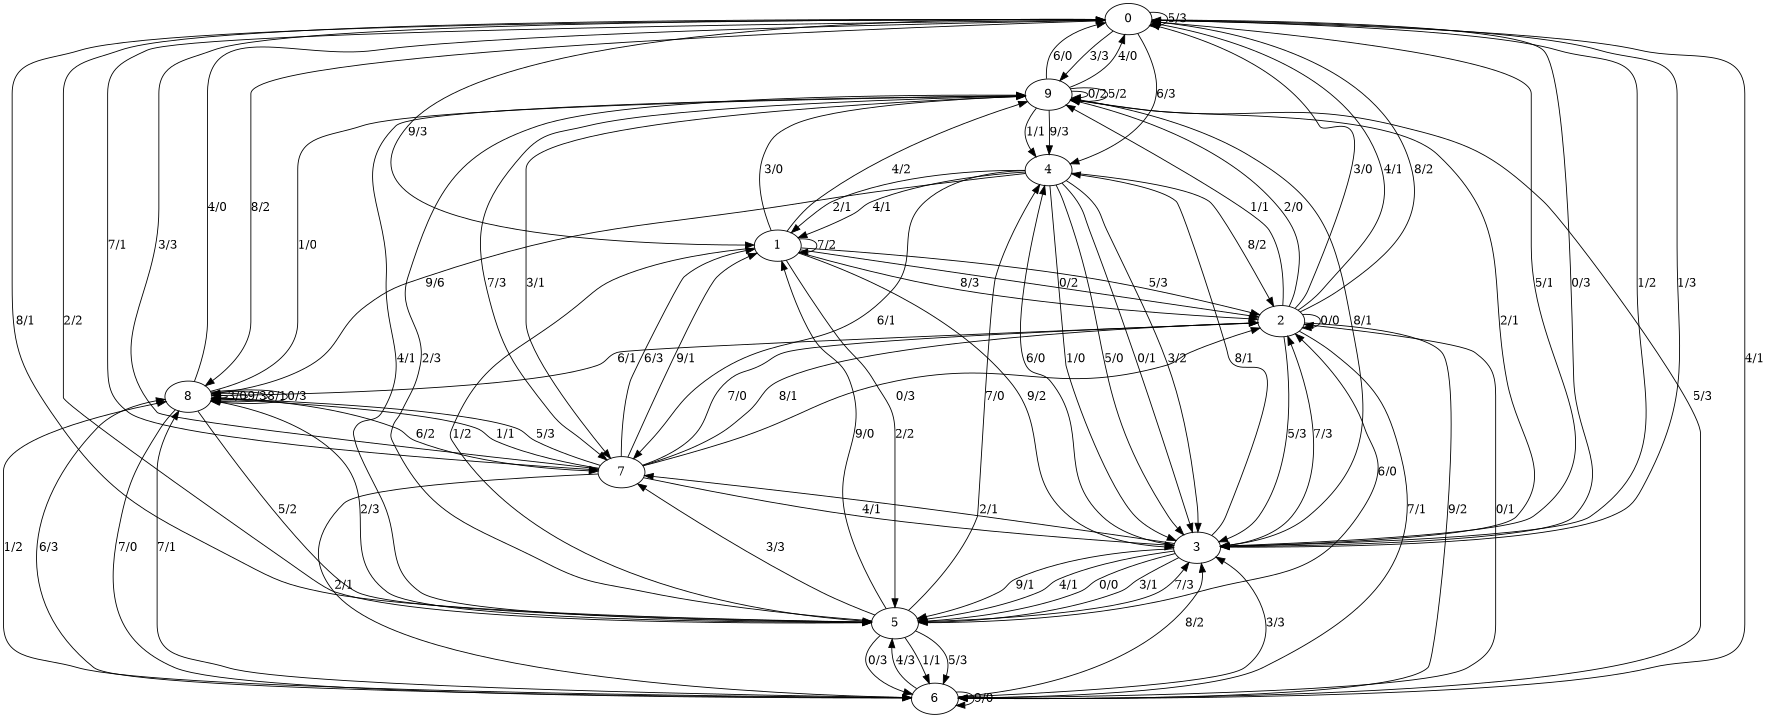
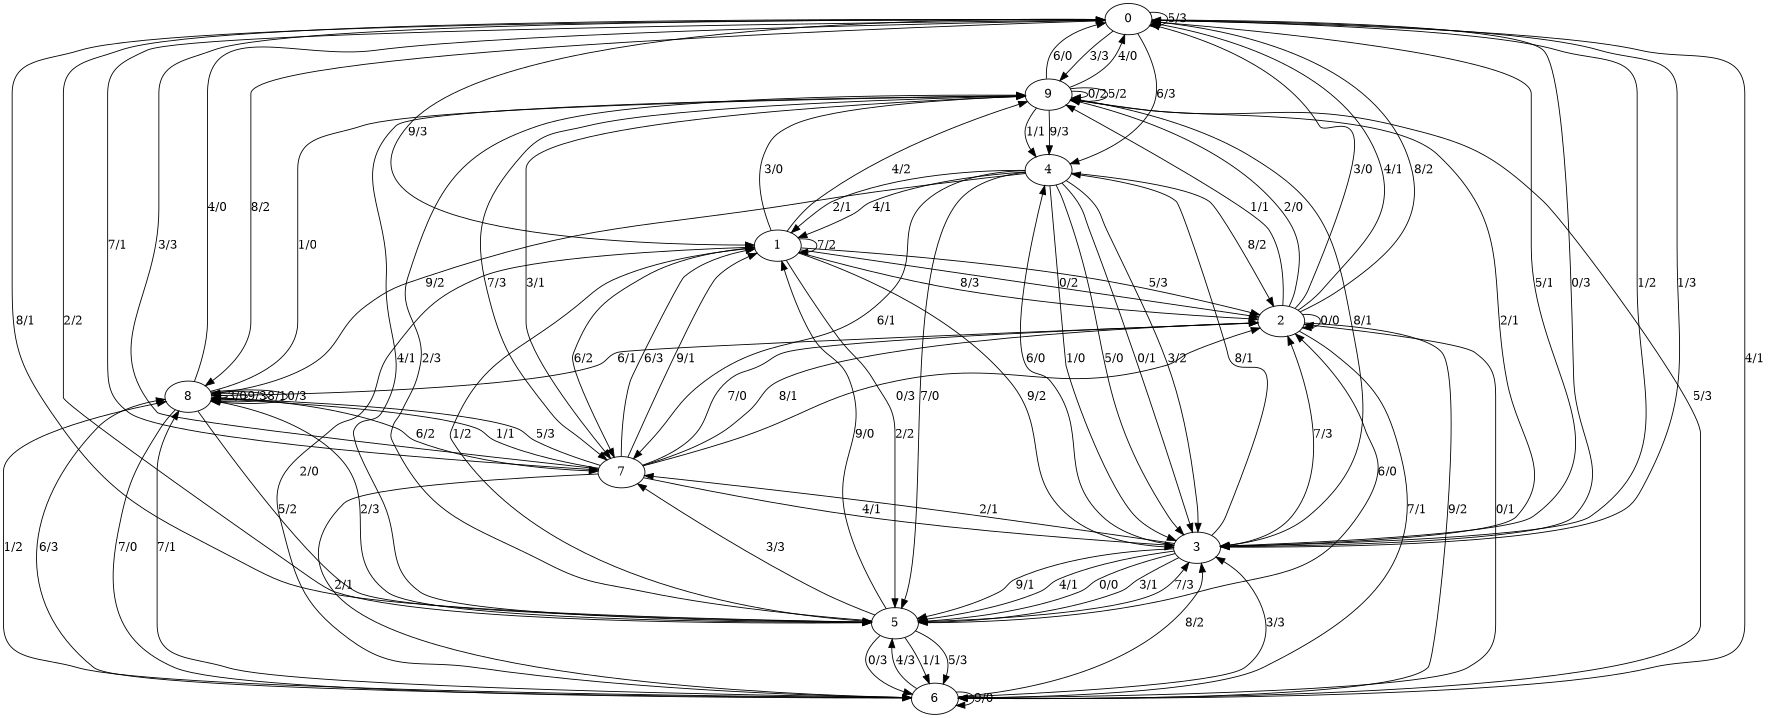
edge "4" -> "8": label "9/6" -> "9/2"
edge "1" -> "7": added, label "6/2"
edge "5" -> "4": reversed
edge "2" -> "3": removed, label "5/3"
edge "6" -> "1": added, label "2/0"
